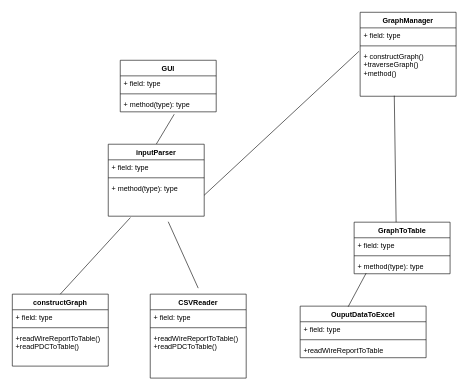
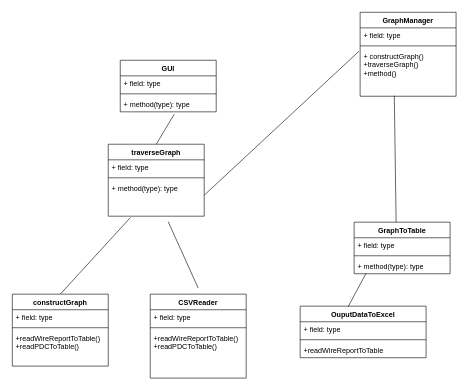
node "inputParser": label "inputParser" -> "traverseGraph"
